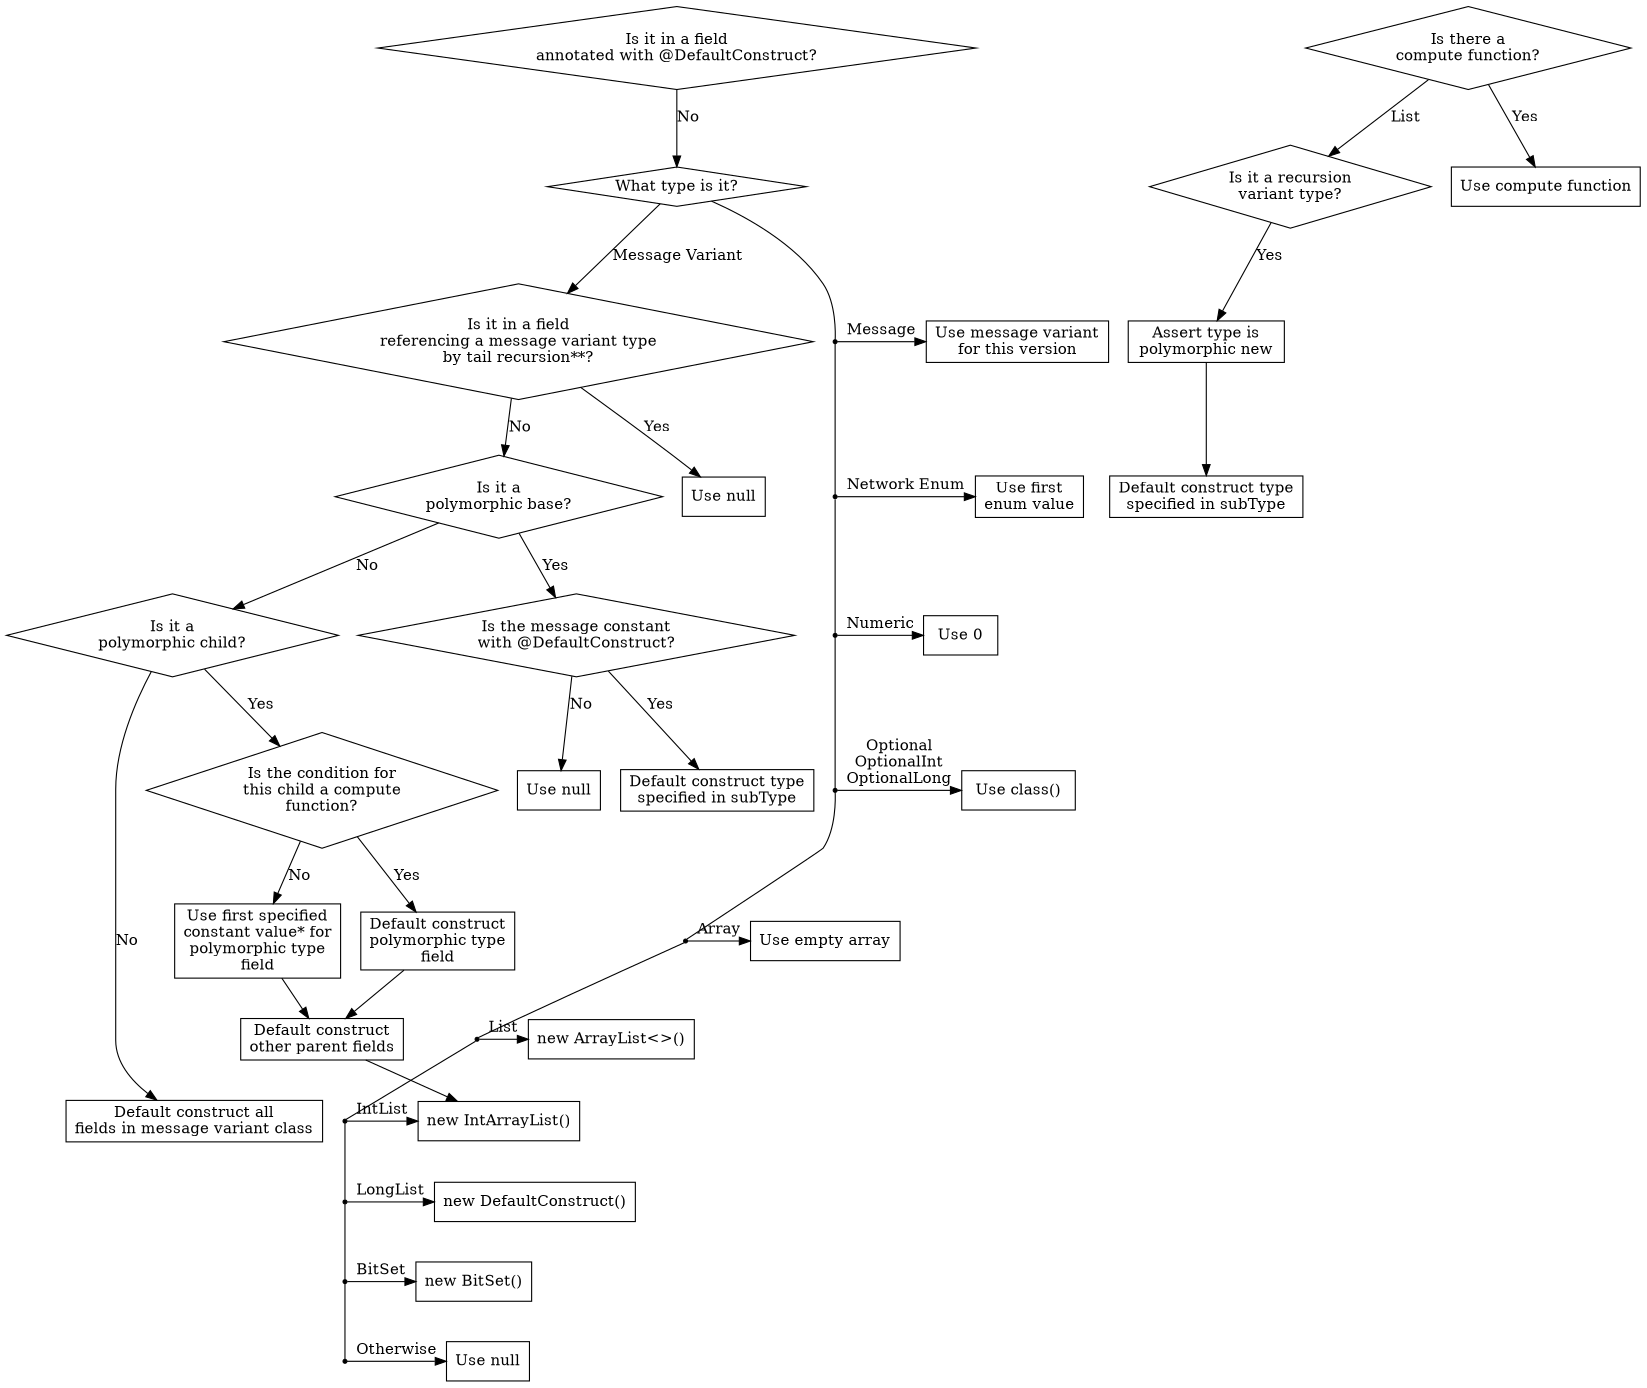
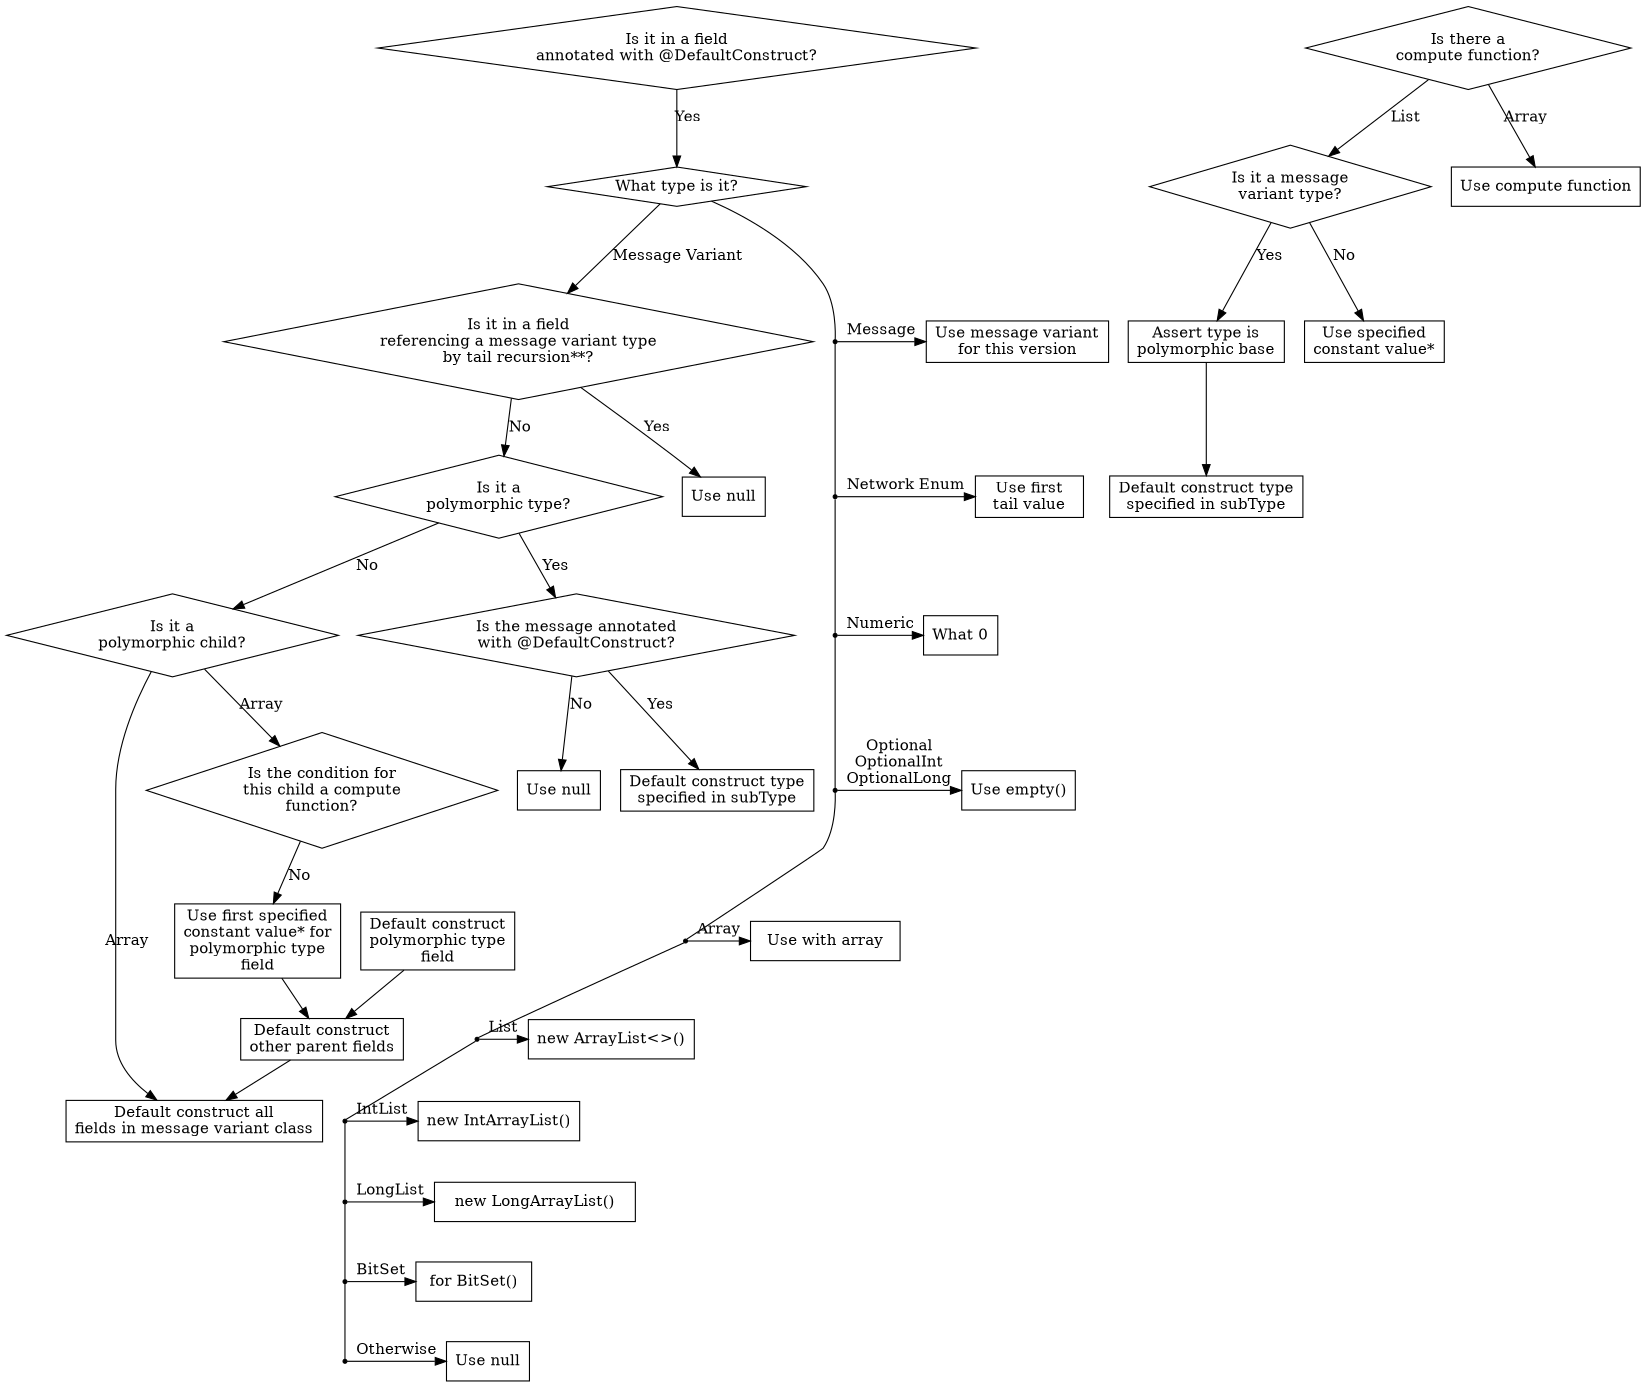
edge "Is it in a field annotated with @DefaultConstruct?" -> "What type is it?": label "No" -> "Yes"
edge "Is there a compute function?" -> "Use compute function": label "Yes" -> "Array"
node "Is it a recursion variant type?": label "Is it a recursion variant type?" -> "Is it a message variant type?"
node "Assert type is polymorphic new": label "Assert type is polymorphic new" -> "Assert type is polymorphic base"
node "Use specified constant value*": added
node "Is it a polymorphic base?": label "Is it a polymorphic base?" -> "Is it a polymorphic type?"
node "Use first enum value": label "Use first enum value" -> "Use first tail value"
node "Is the message constant with @DefaultConstruct?": label "Is the message constant with @DefaultConstruct?" -> "Is the message annotated with @DefaultConstruct?"
node "Use 0": label "Use 0" -> "What 0"
edge "Is it a polymorphic child?" -> "Is the condition for this child a compute function?": label "Yes" -> "Array"
node "Use class()": label "Use class()" -> "Use empty()"
edge "Is the condition for this child a compute function?" -> "Default construct polymorphic type field": removed, label "Yes"
edge "Is it a polymorphic child?" -> "Default construct all fields in message variant class": label "No" -> "Array"
node "Use empty array": label "Use empty array" -> "Use with array"
edge "Default construct other parent fields" -> "new IntArrayList()": now "Default construct other parent fields" -> "Default construct all fields in message variant class"
node "new DefaultConstruct()": label "new DefaultConstruct()" -> "new LongArrayList()"
node "new BitSet()": label "new BitSet()" -> "for BitSet()"
